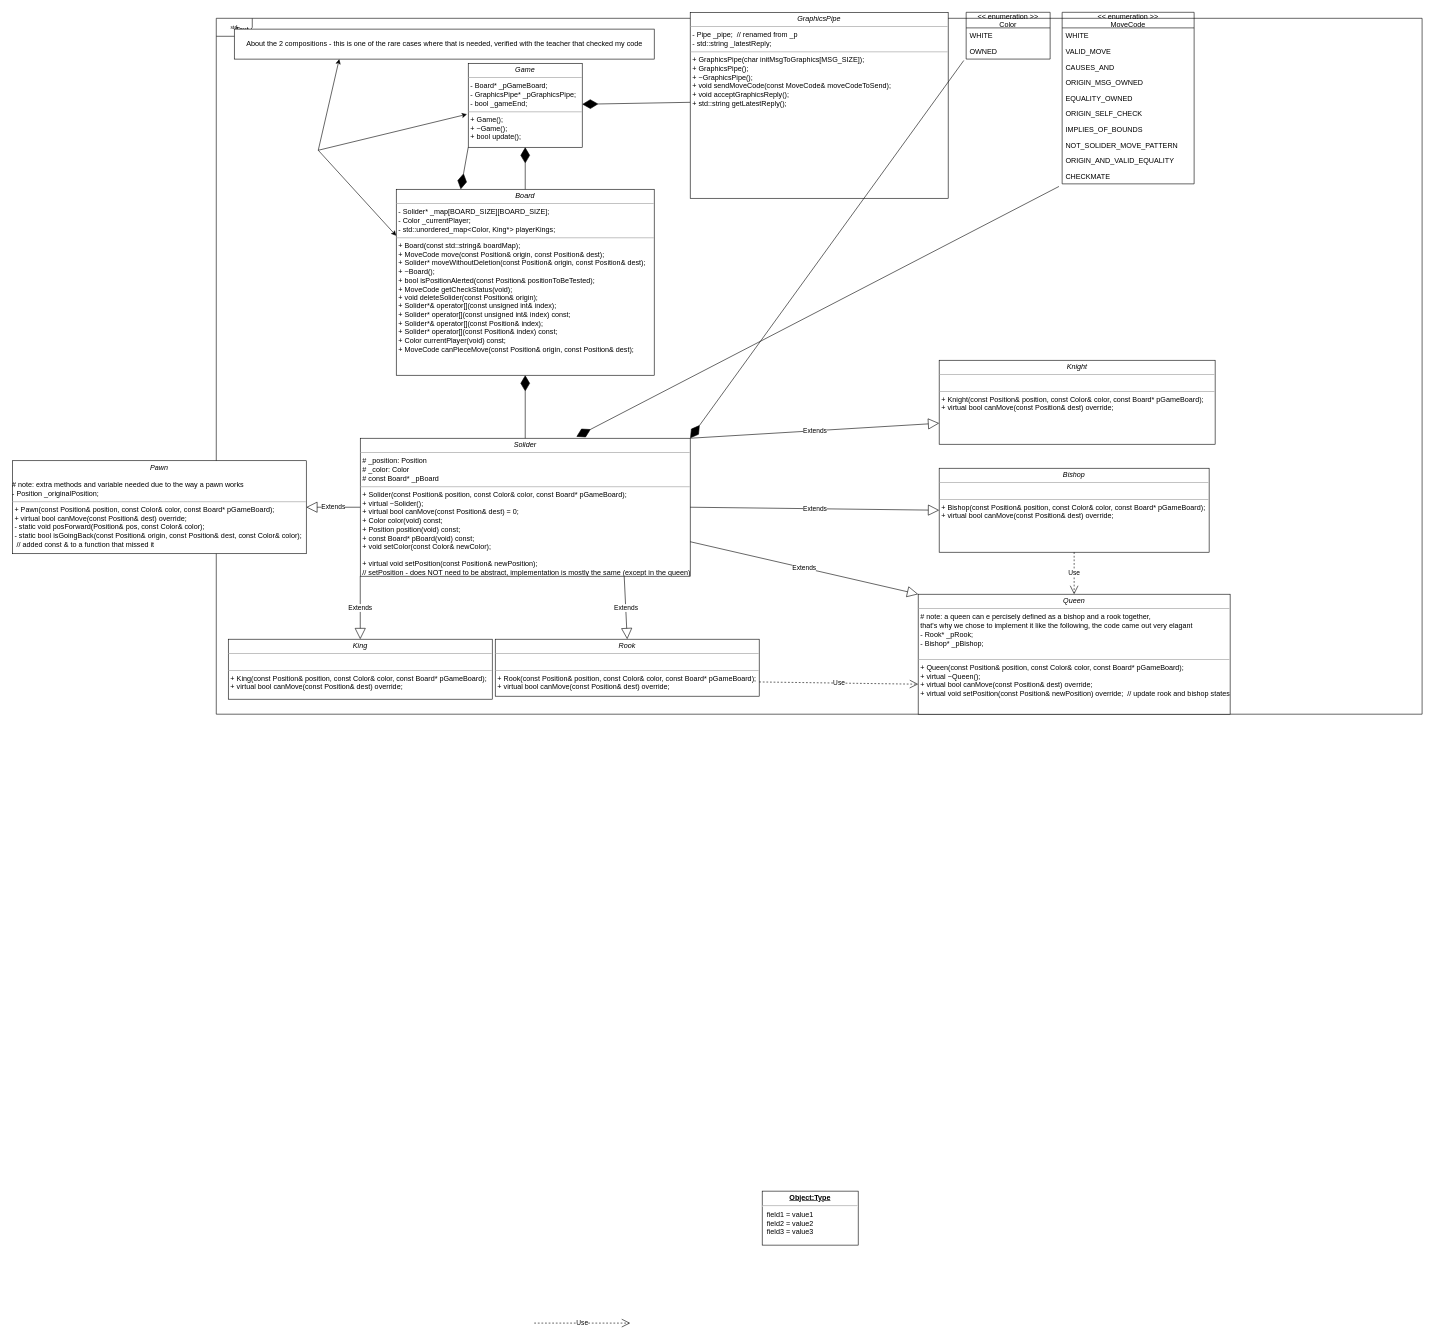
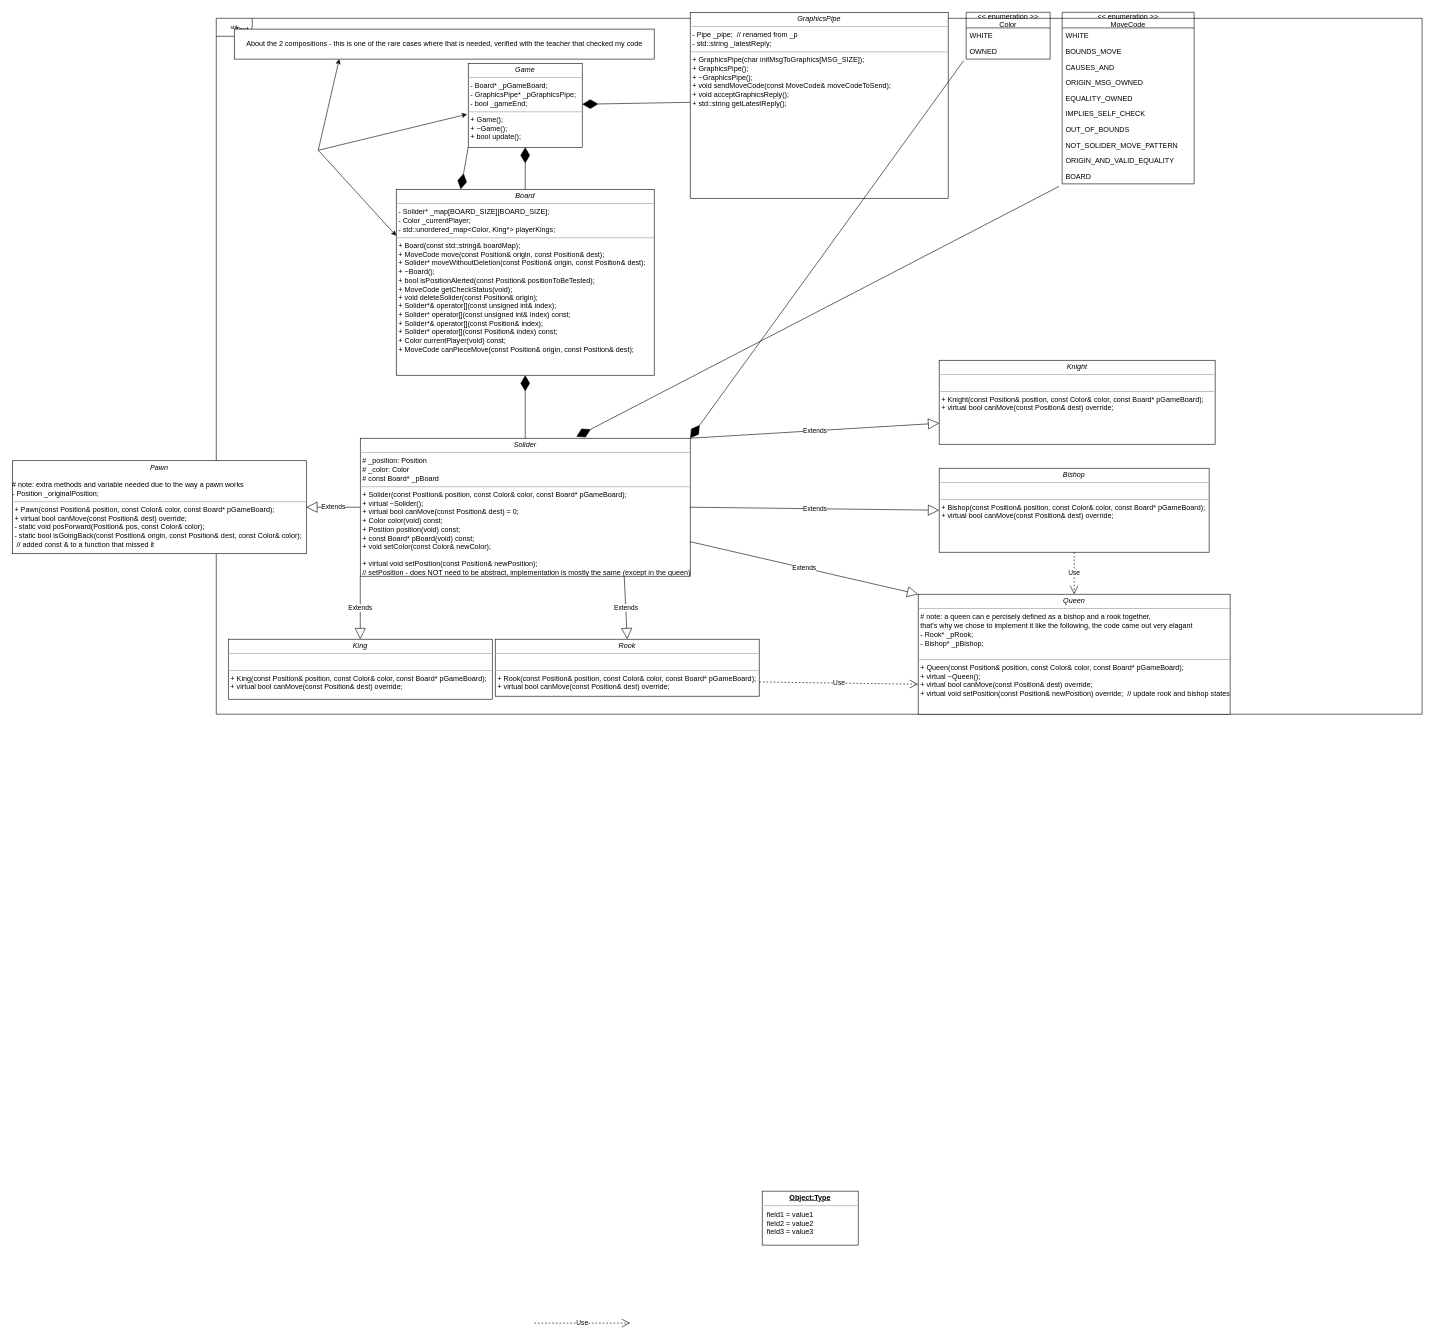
node "VALID_MOVE": label "VALID_MOVE" -> "BOUNDS_MOVE"
node "ORIGIN_SELF_CHECK": label "ORIGIN_SELF_CHECK" -> "IMPLIES_SELF_CHECK"
node "IMPLIES_OF_BOUNDS": label "IMPLIES_OF_BOUNDS" -> "OUT_OF_BOUNDS"
node "CHECKMATE": label "CHECKMATE" -> "BOARD"
